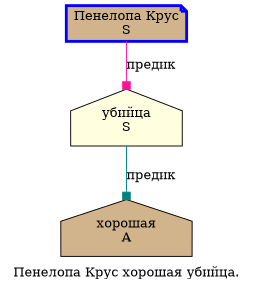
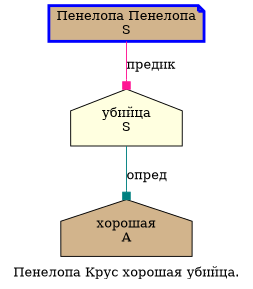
node "Пенелопа Крус S": label "Пенелопа Крус S" -> "Пенелопа Пенелопа S"
edge "убийца S" -> "хорошая A": label "предик" -> "опред"
